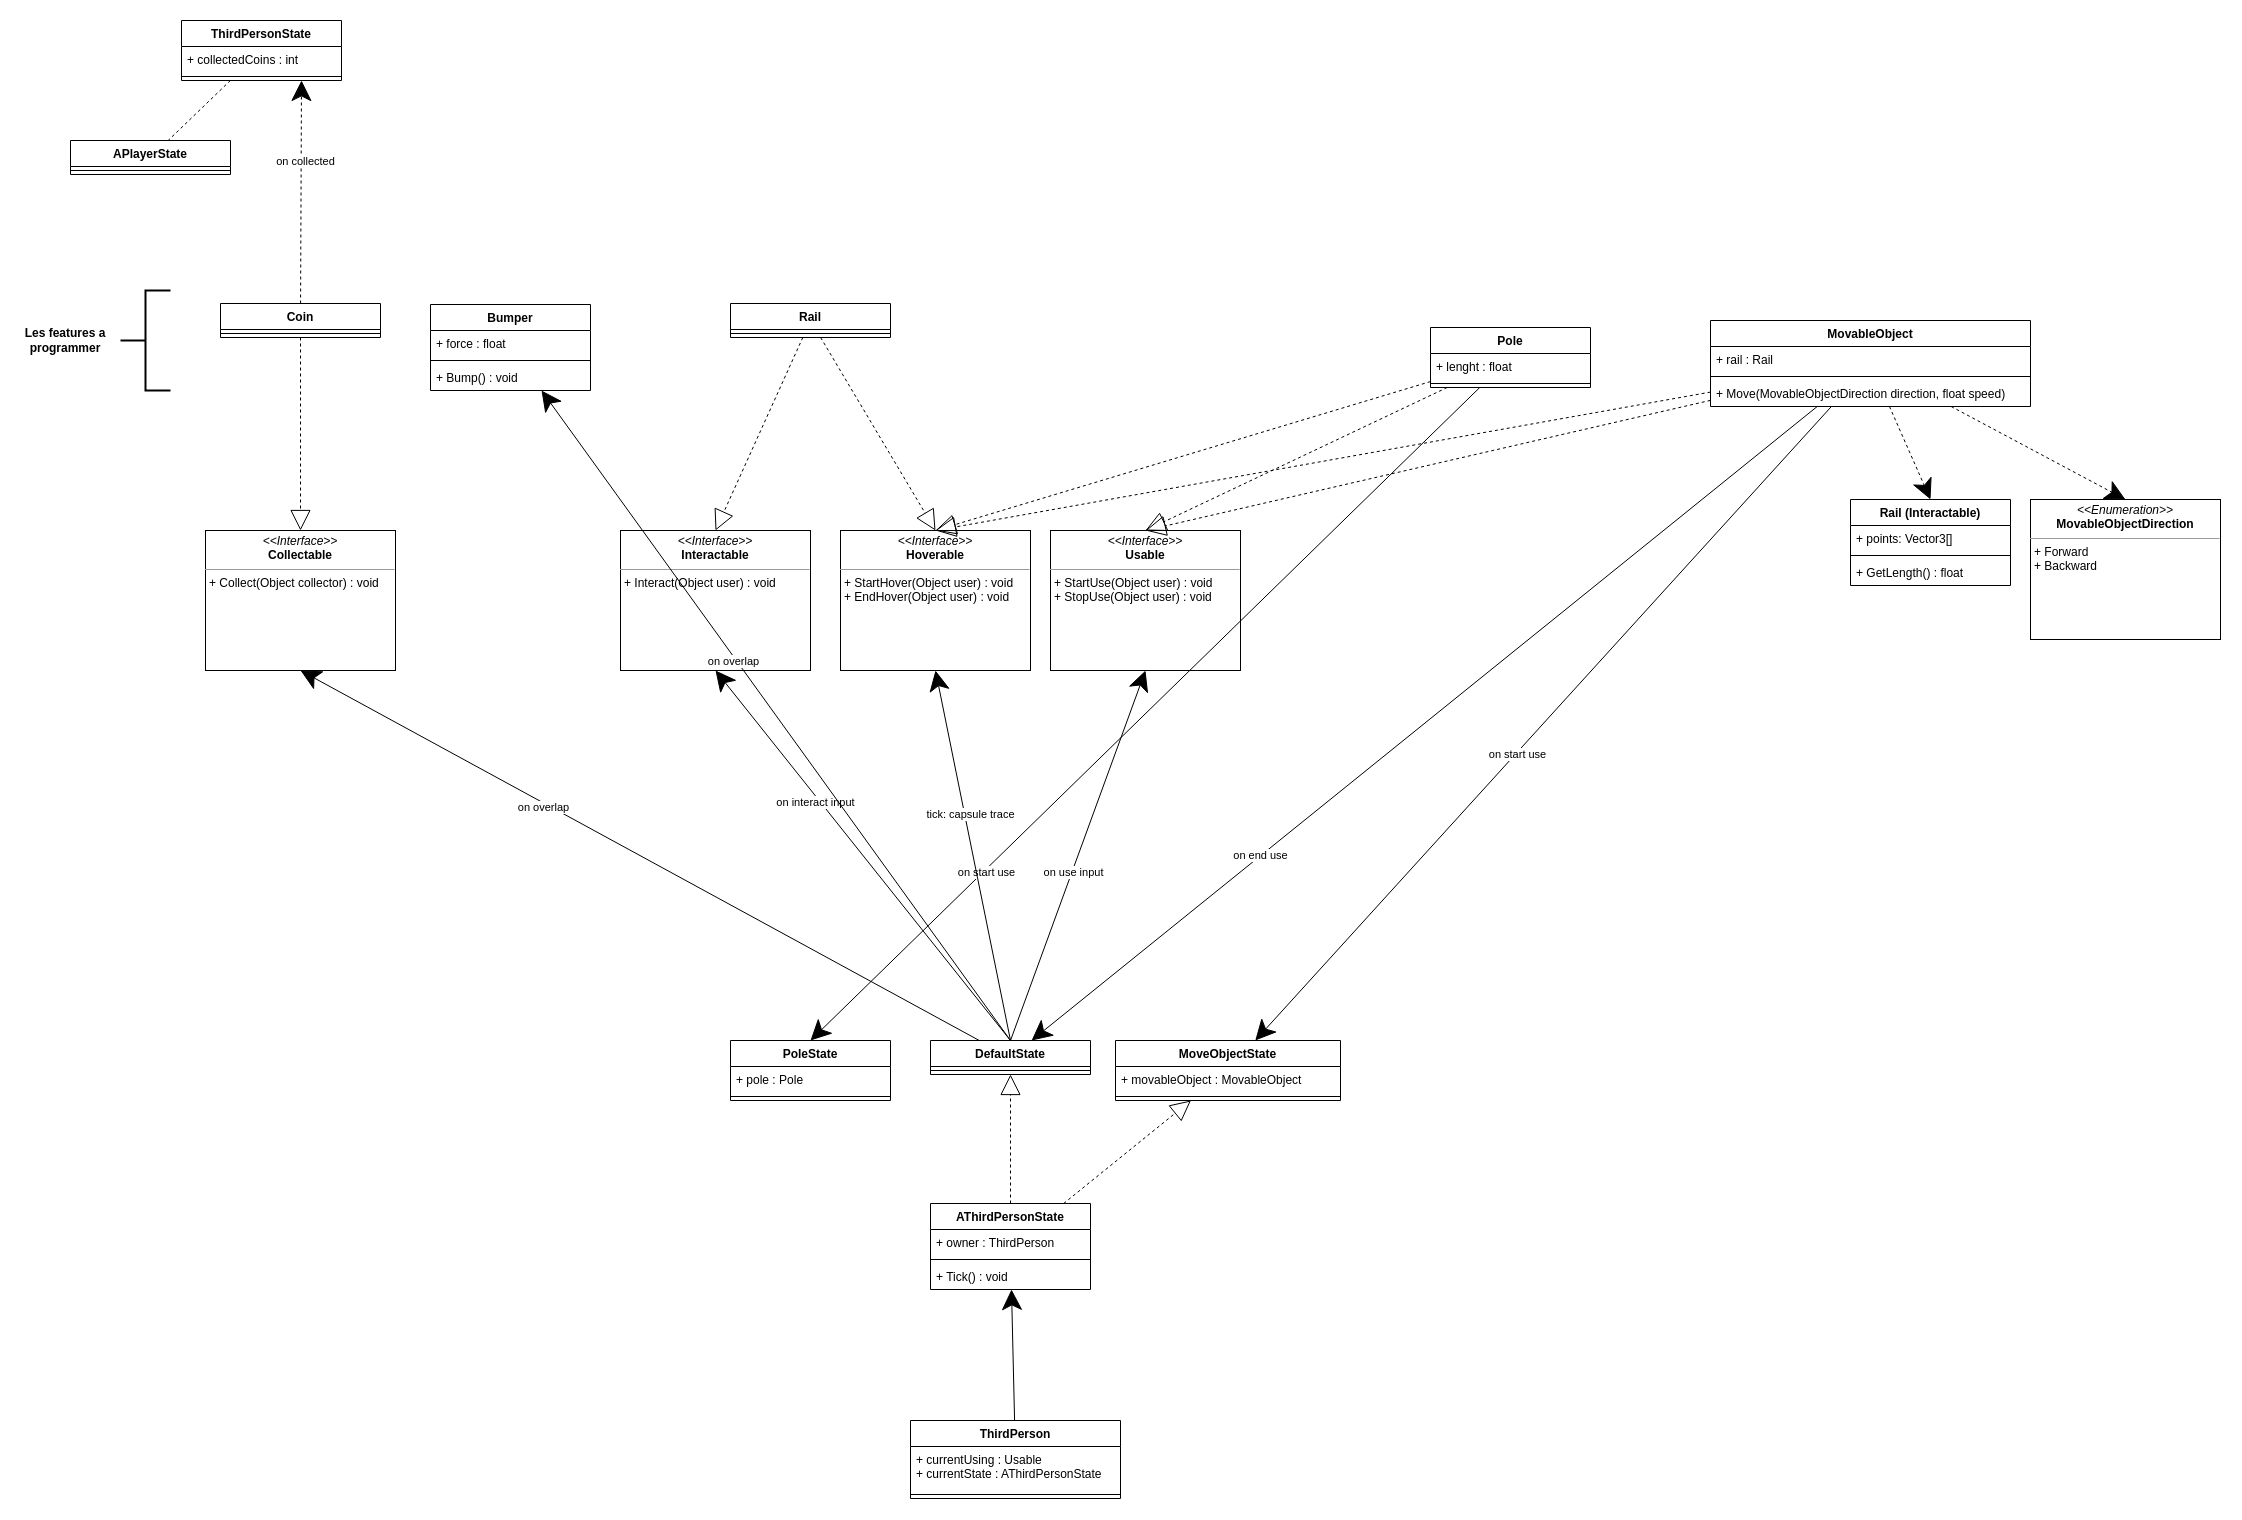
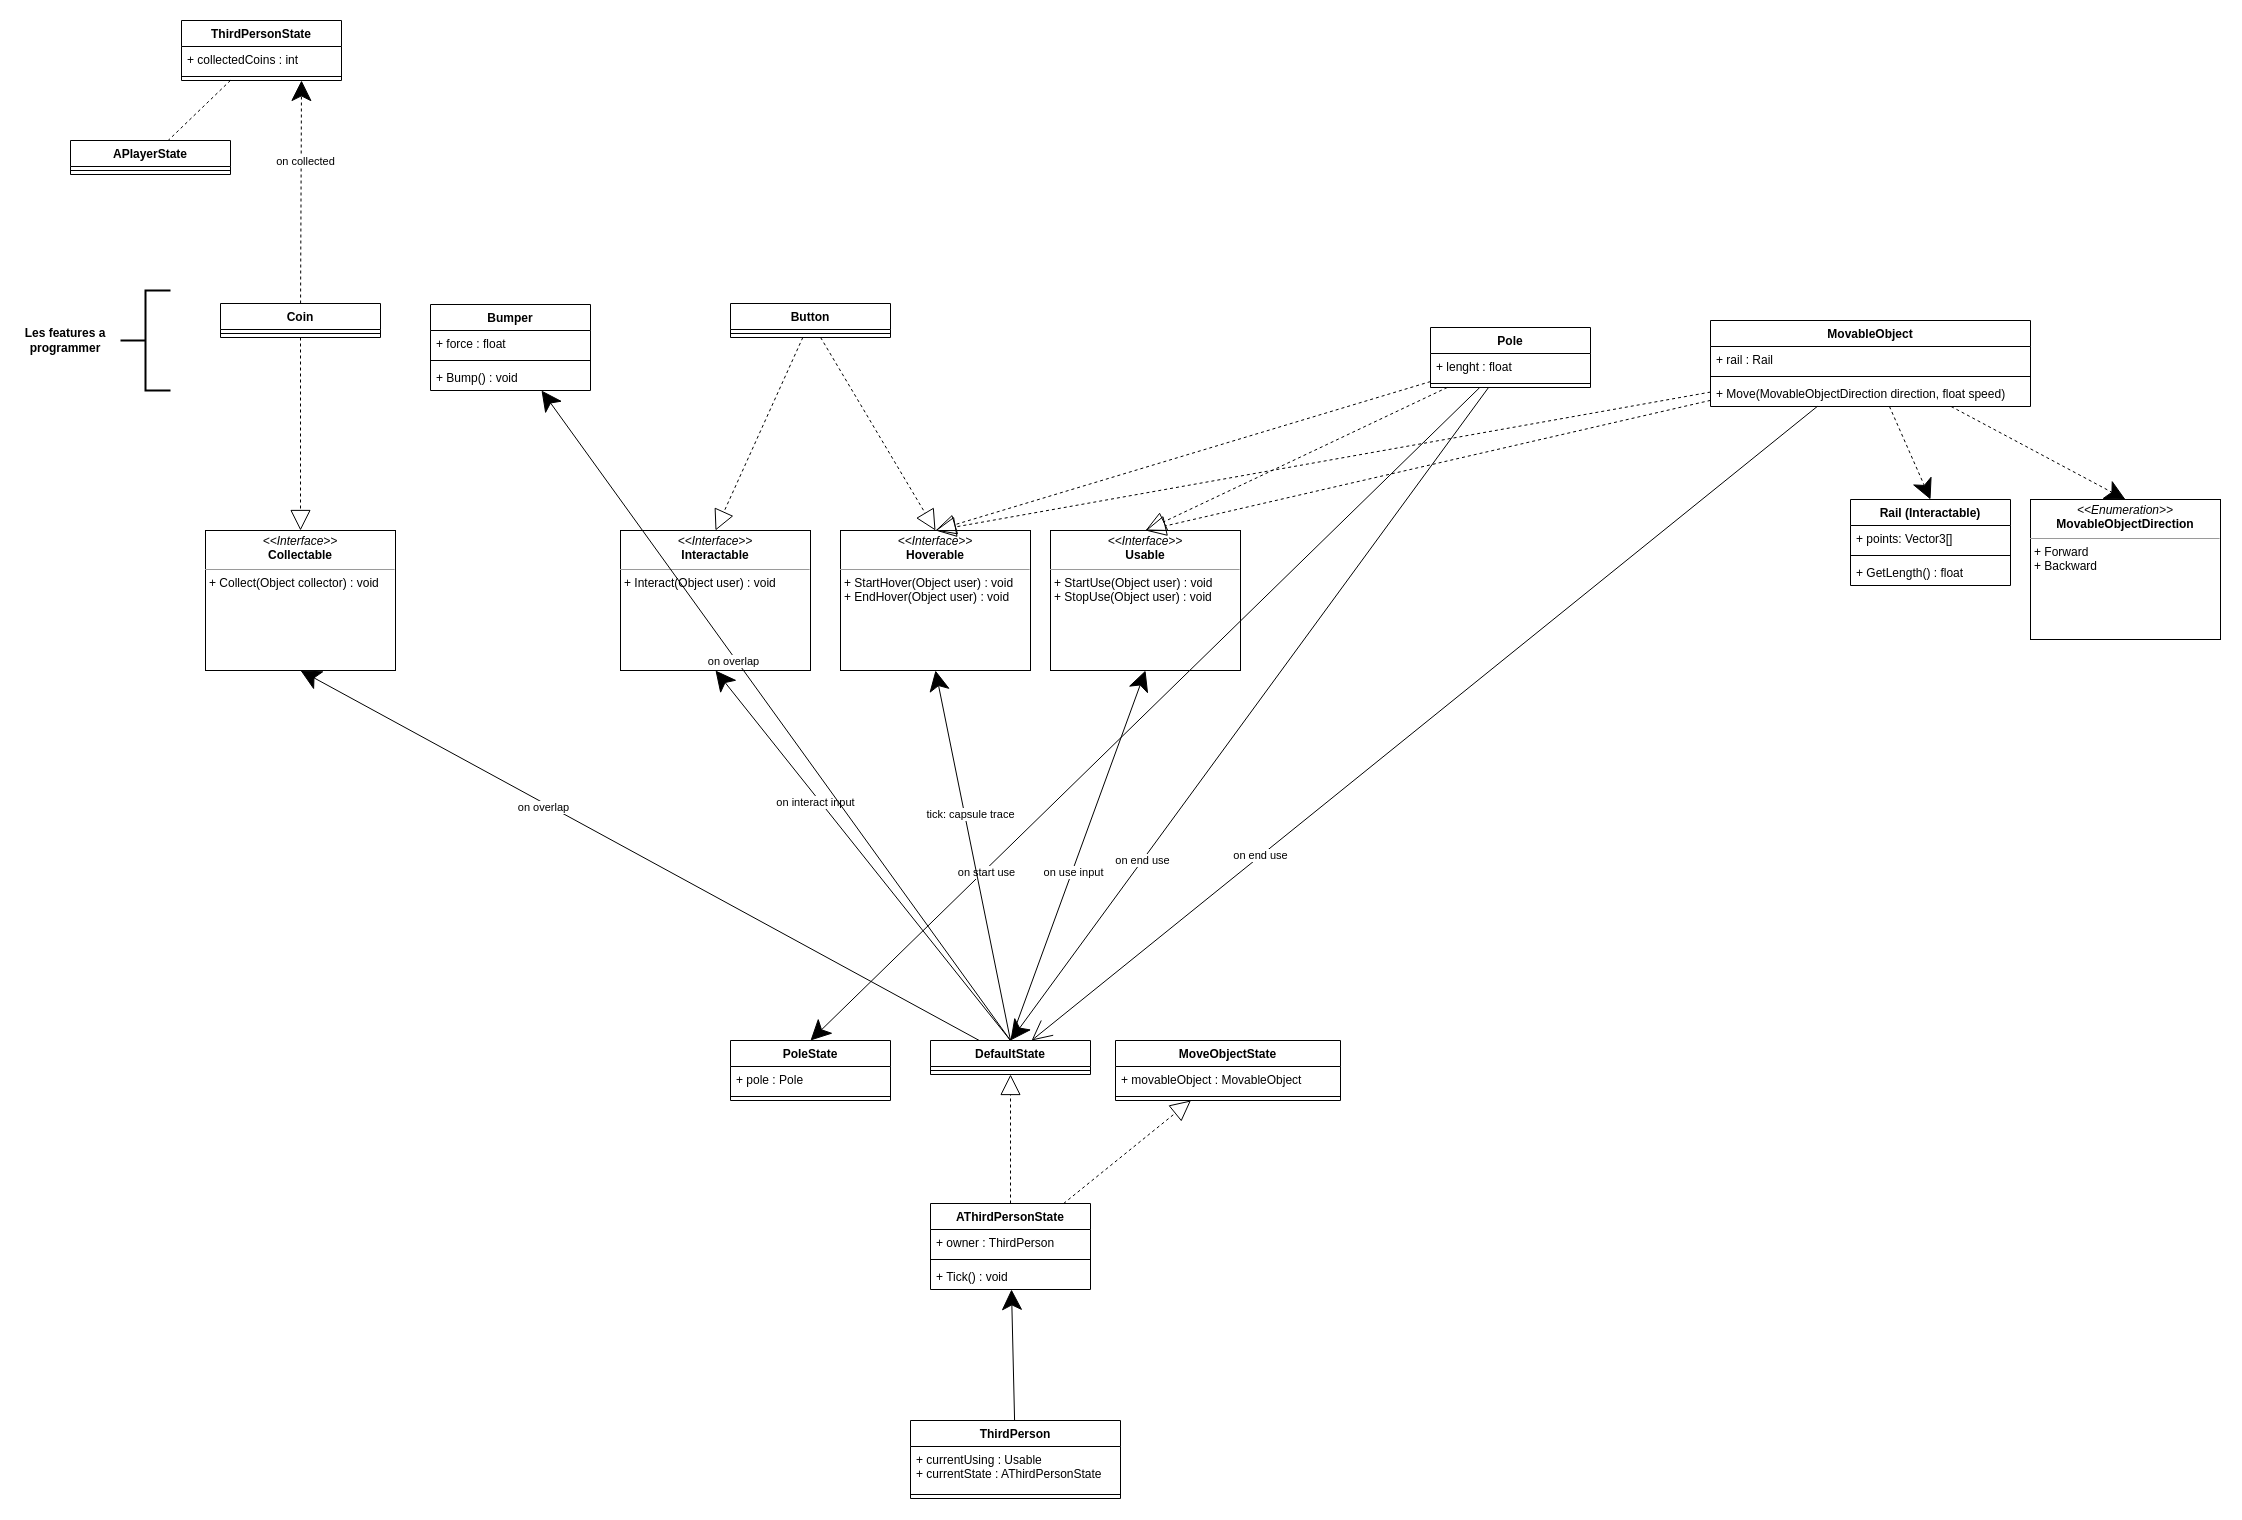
node "Rail": label "Rail" -> "Button"
edge "Pole" -> "DefaultState": added, label "on end use"
edge "MovableObject" -> "MoveObjectState": removed, label "on start use"
edge "MovableObject" -> "DefaultState": arrowhead classic -> open
